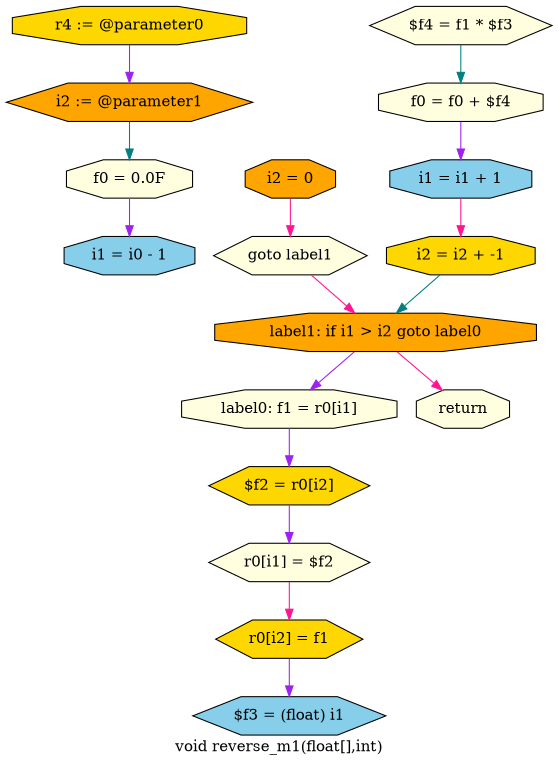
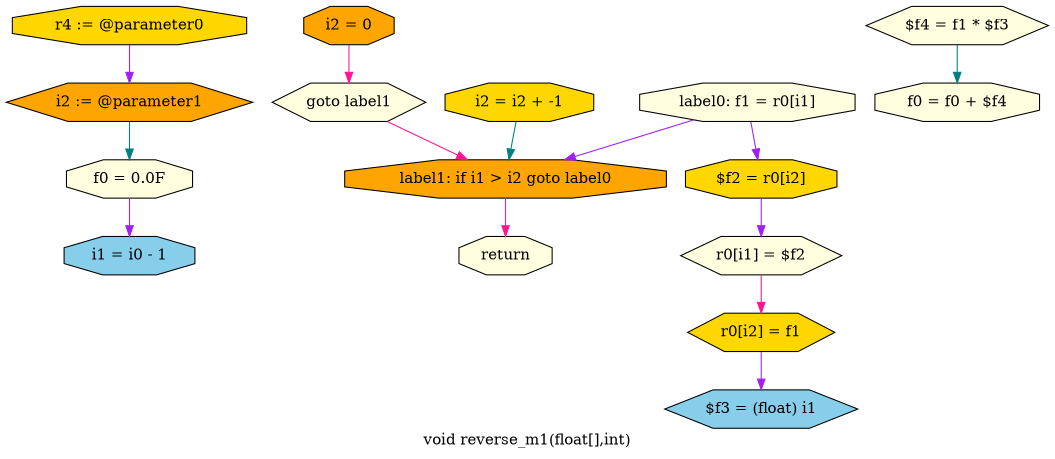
node "i1 = i1 + 1": removed
edge "label1: if i1 > i2 goto label0" -> "label0: f1 = r0[i1]": reversed
node "$f2 = r0[i2]": shape hexagon -> octagon
